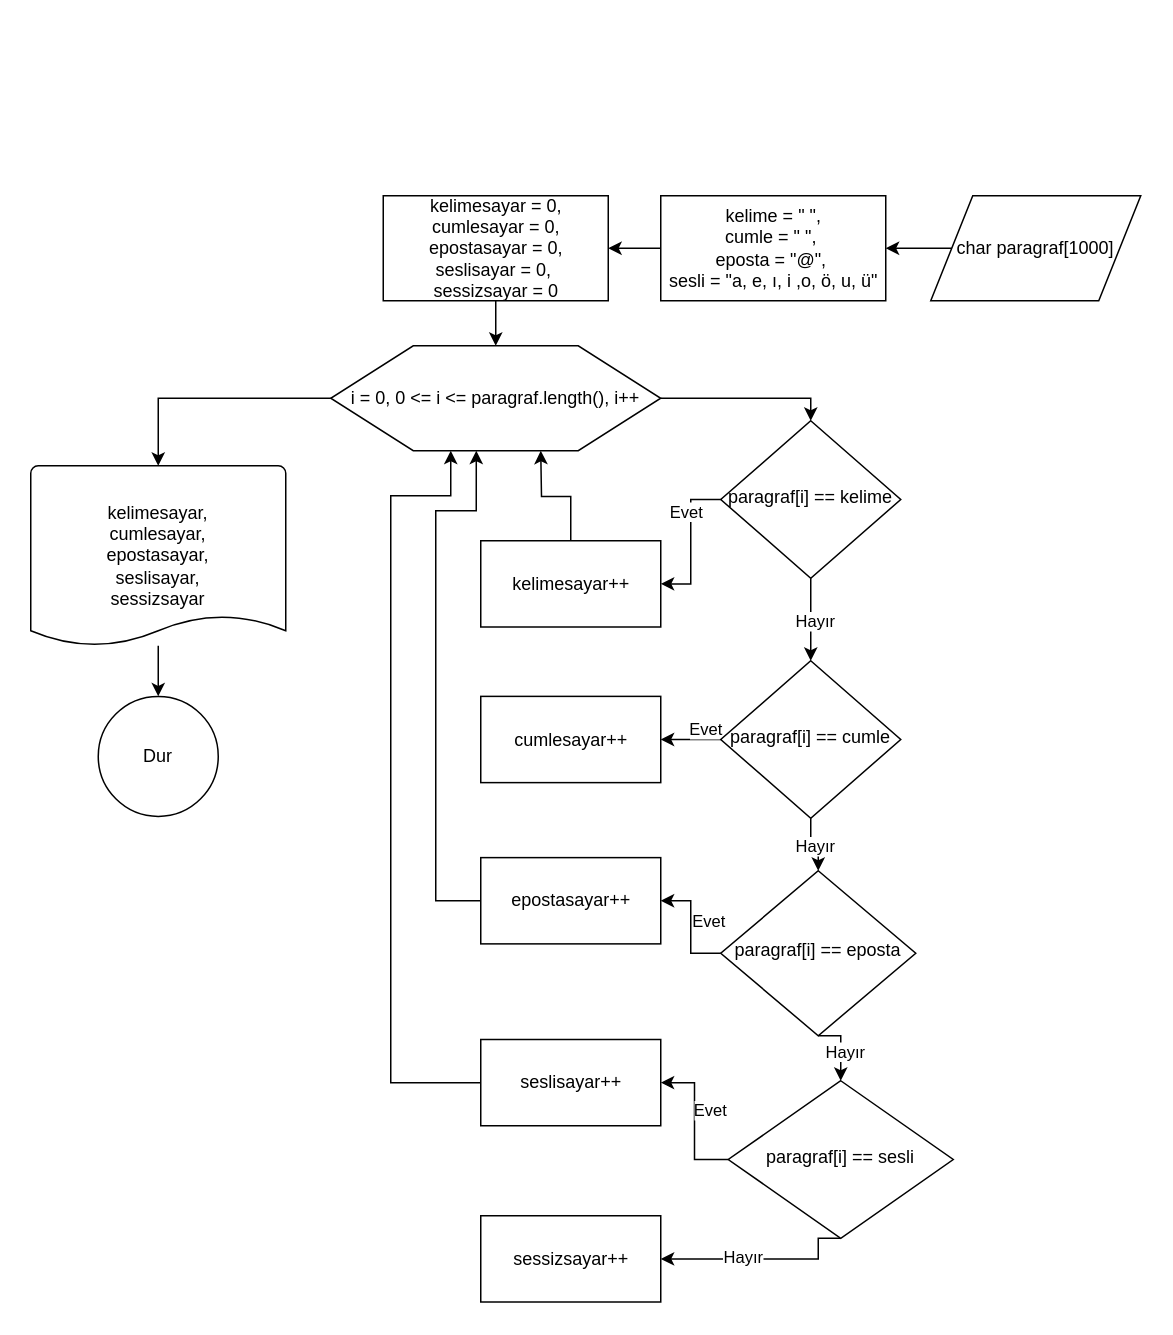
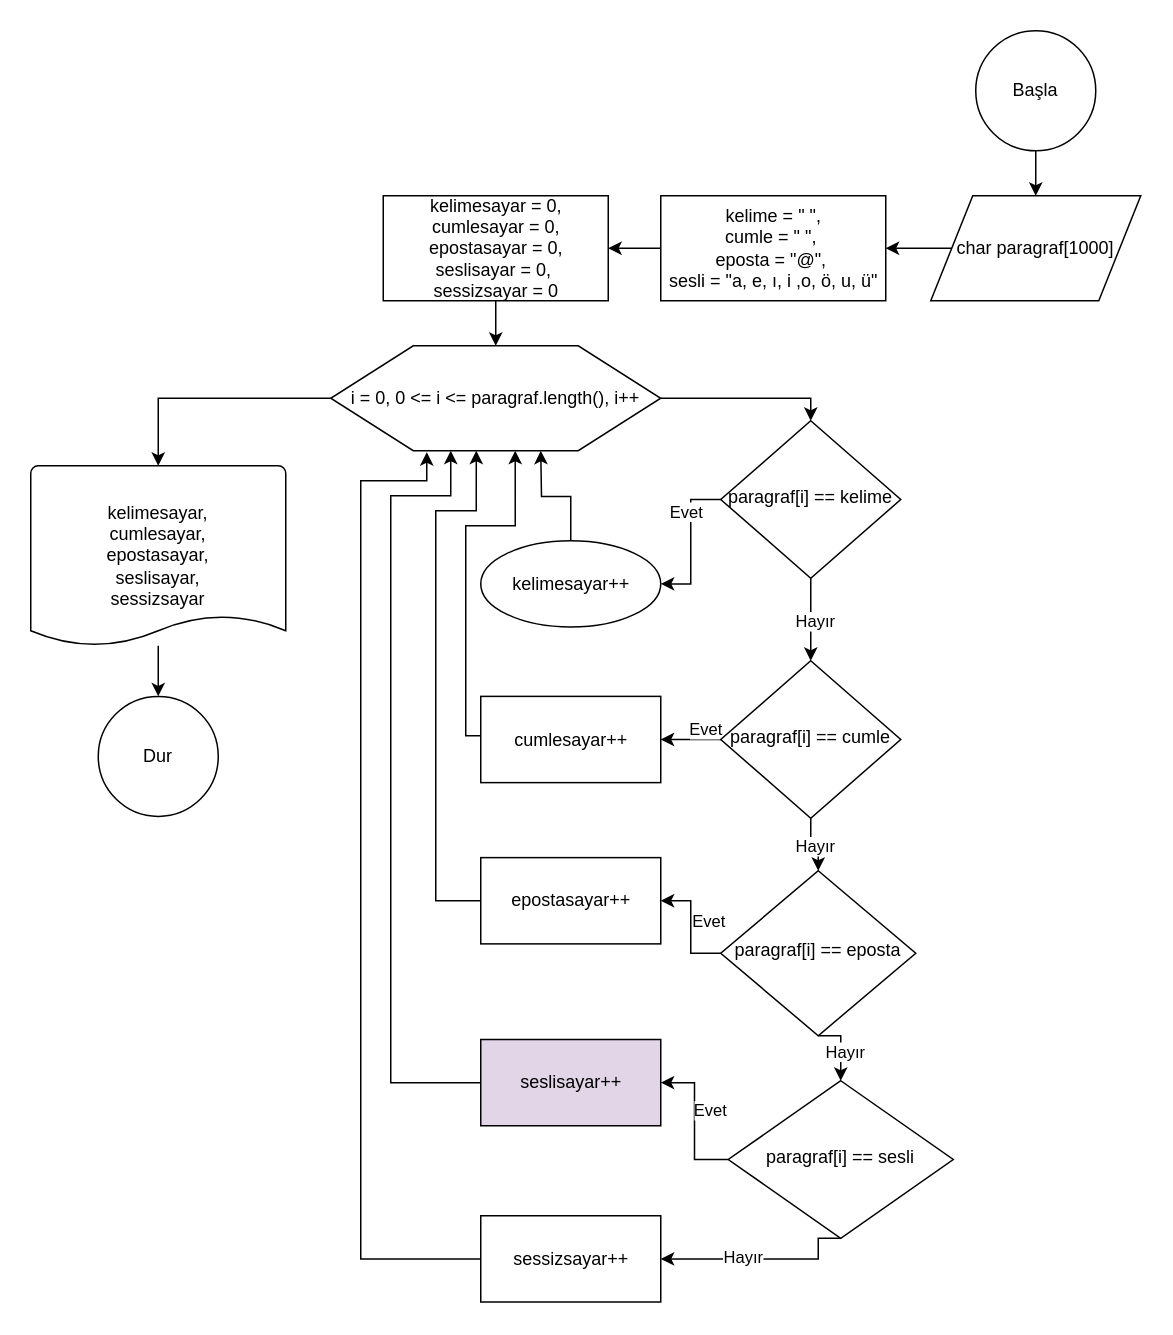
node "Başla": added
edge "Başla" -> "char paragraf[1000]": added
edge "cumlesayar++" -> "i = 0, 0 <= i <= paragraf.length(), i++": added
node "kelimesayar++": shape rectangle -> ellipse
edge "sessizsayar++" -> "i = 0, 0 <= i <= paragraf.length(), i++": added
node "seslisayar++": fillcolor #ffffff -> #e1d5e7
